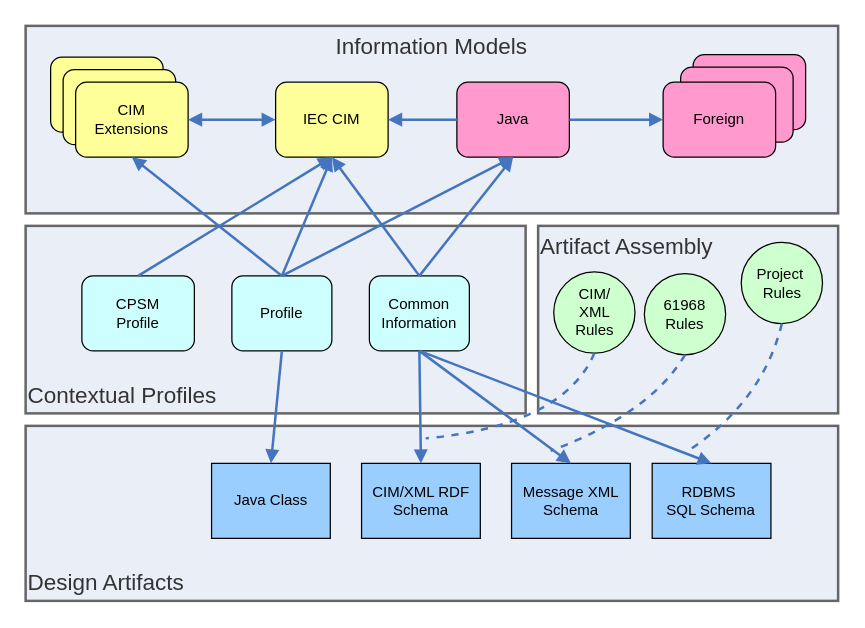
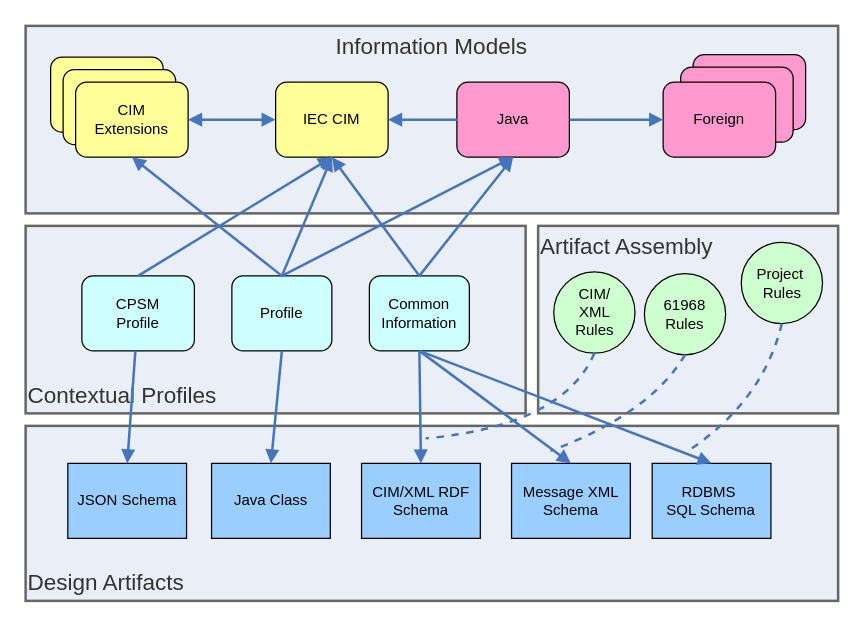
edge "CPSM Profile" -> "JSON Schema": added
node "JSON Schema": added
